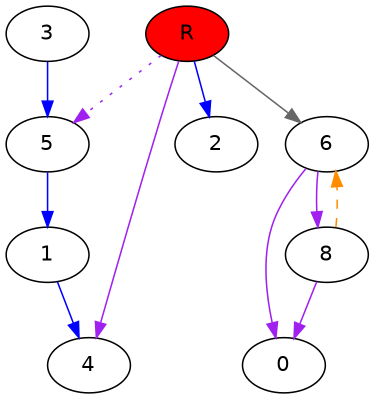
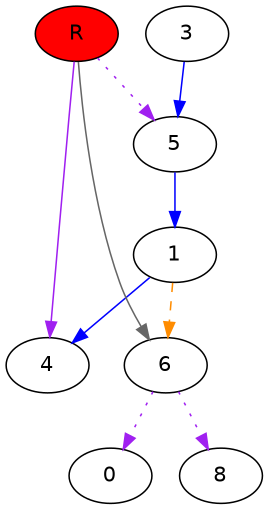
node "2": removed
edge "6" -> "8": style solid -> dotted
edge "8" -> "6": now "1" -> "6"
edge "6" -> "0": style solid -> dotted
edge "8" -> "0": removed
